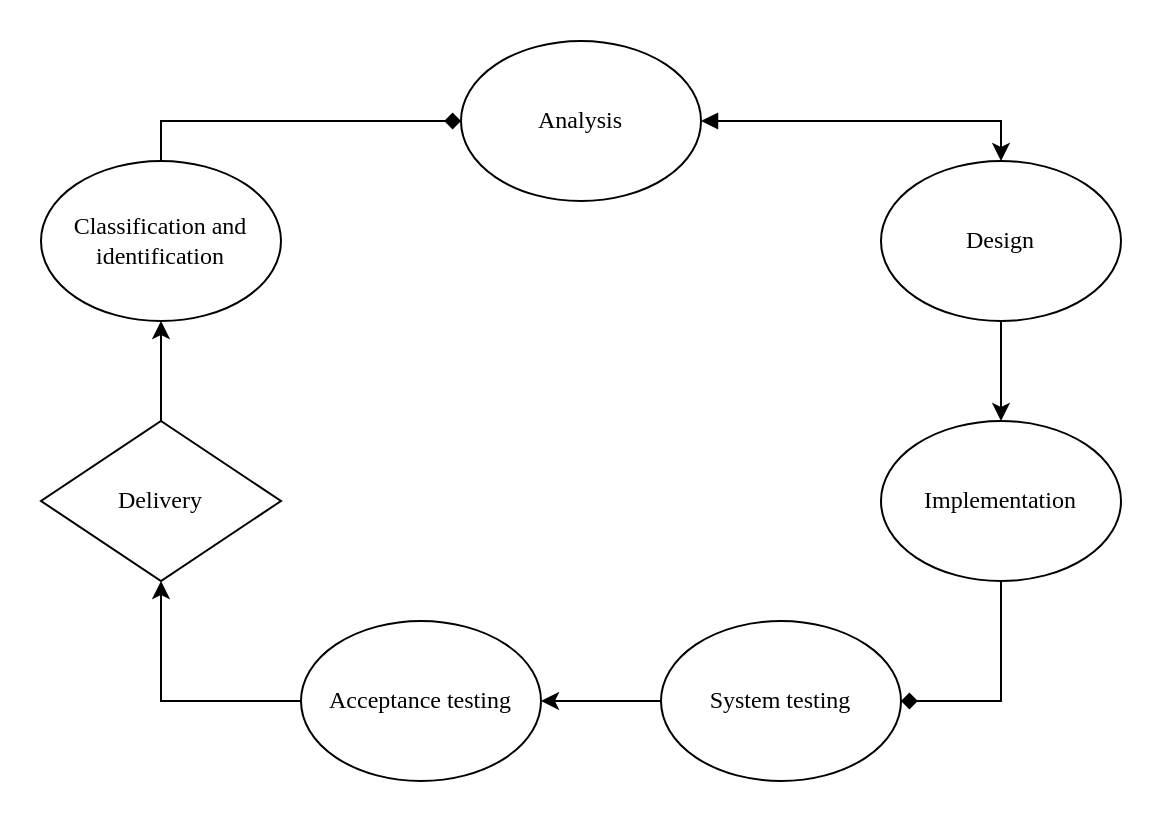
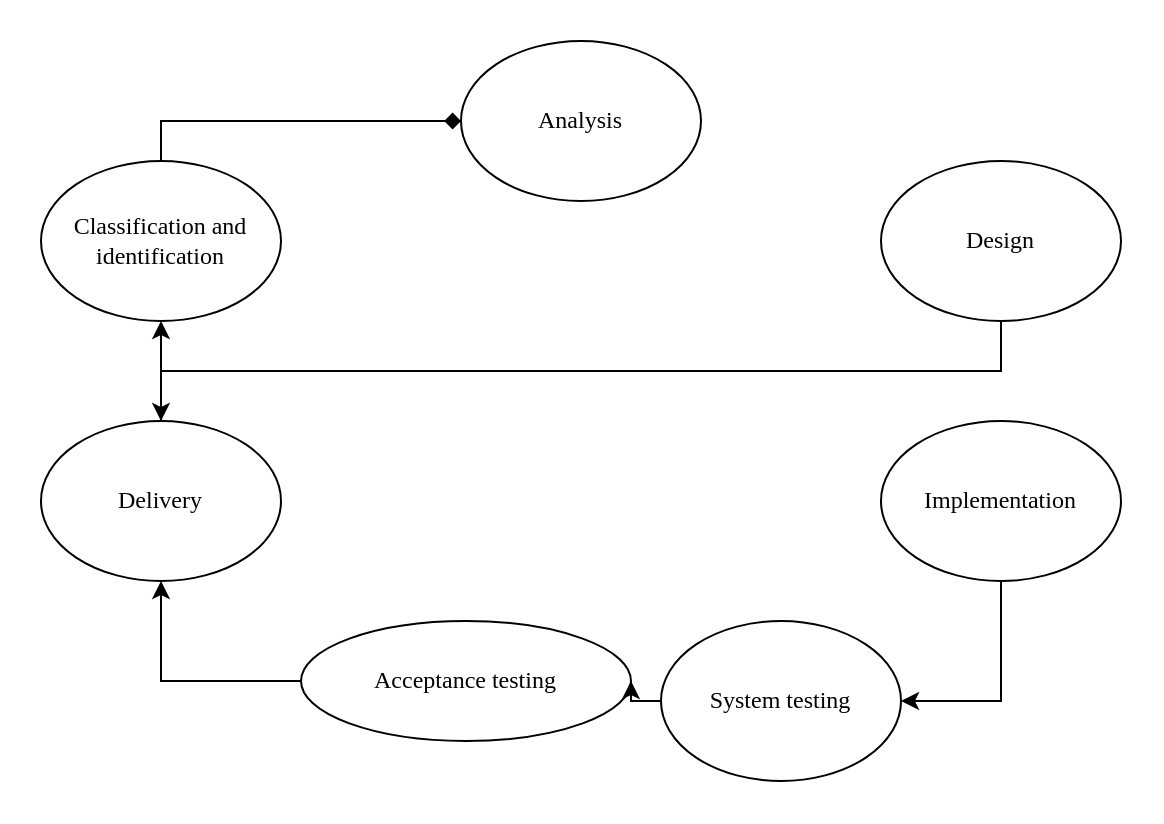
edge "Analysis" -- "Design": removed
edge "Design" -> "Implementation": now "Design" -> "Delivery"
node "Delivery": shape diamond -> ellipse
node "Acceptance testing": size 240x160 -> 330x120
edge "Implementation" -> "System testing": arrowhead diamond -> classic
